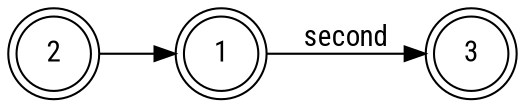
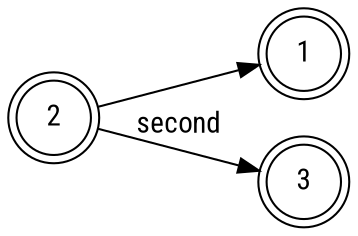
edge "1" -> "3": now "2" -> "3"
